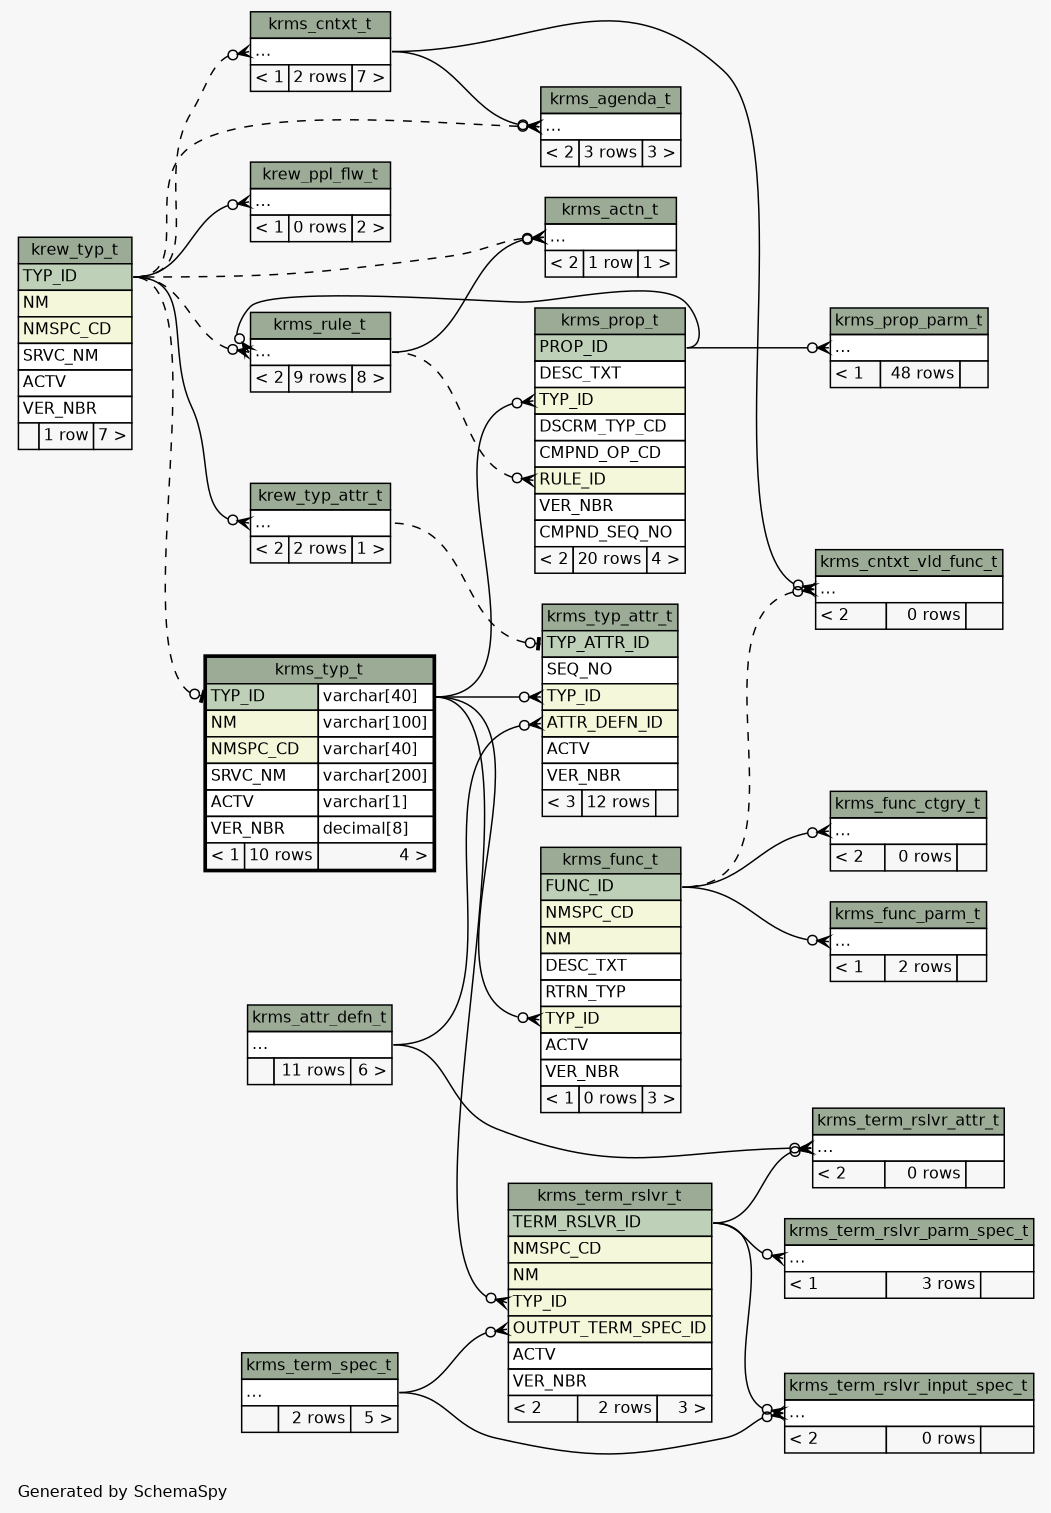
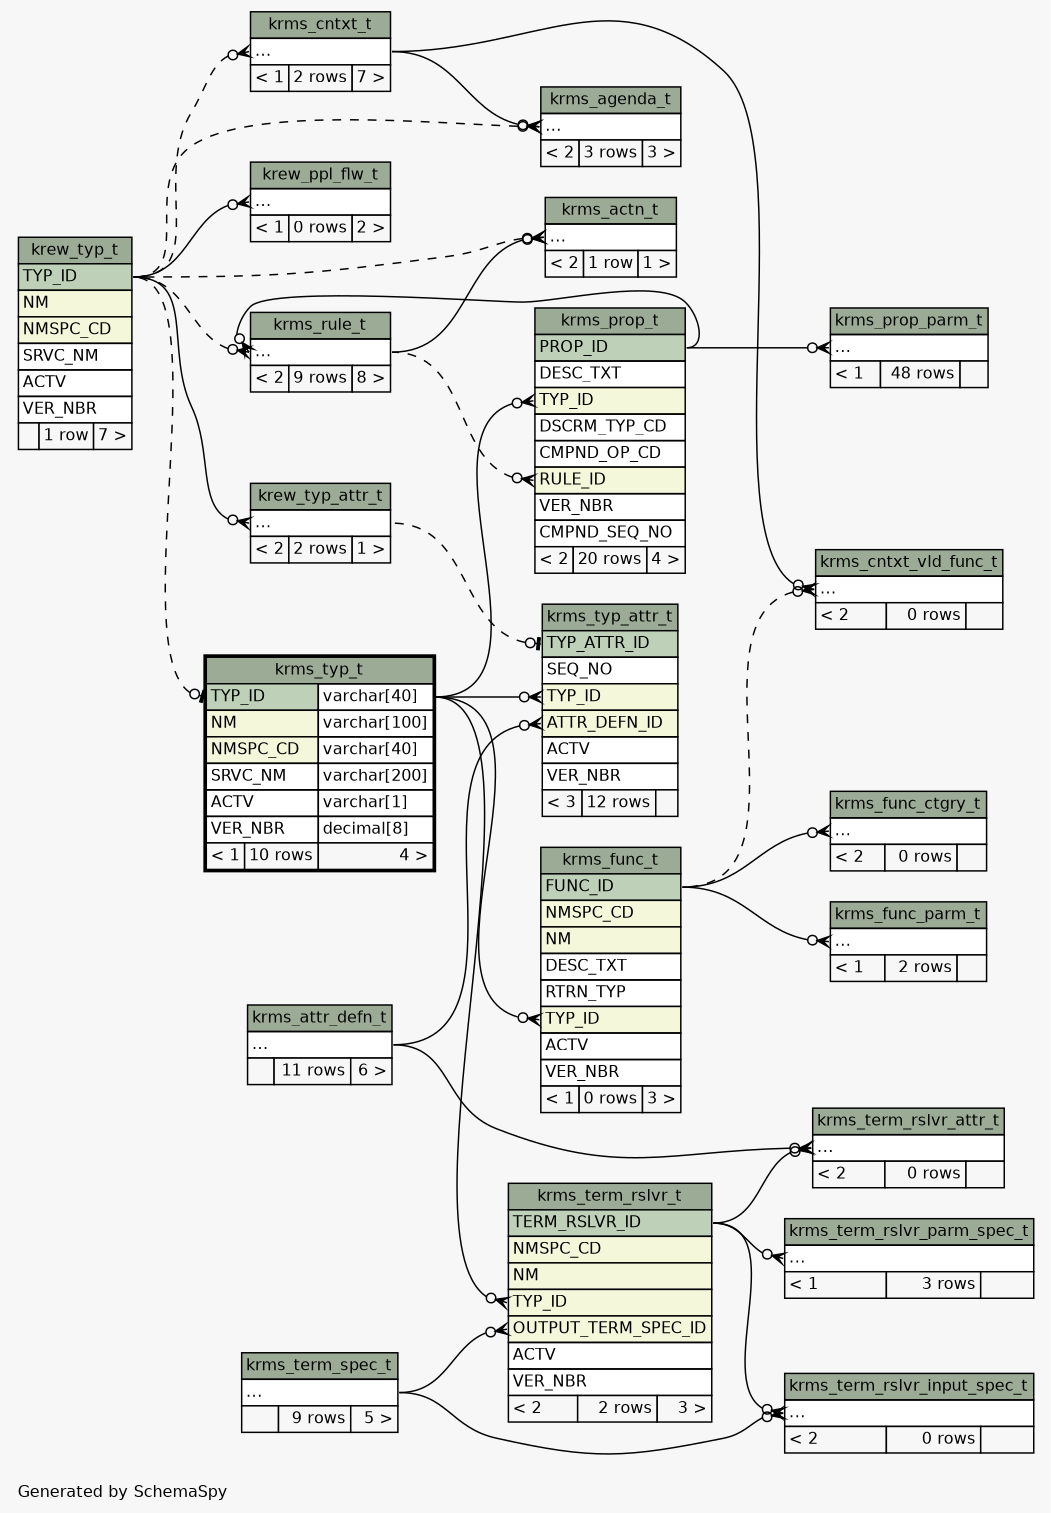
node "krms_term_spec_t": text "2 rows" -> "9 rows"
